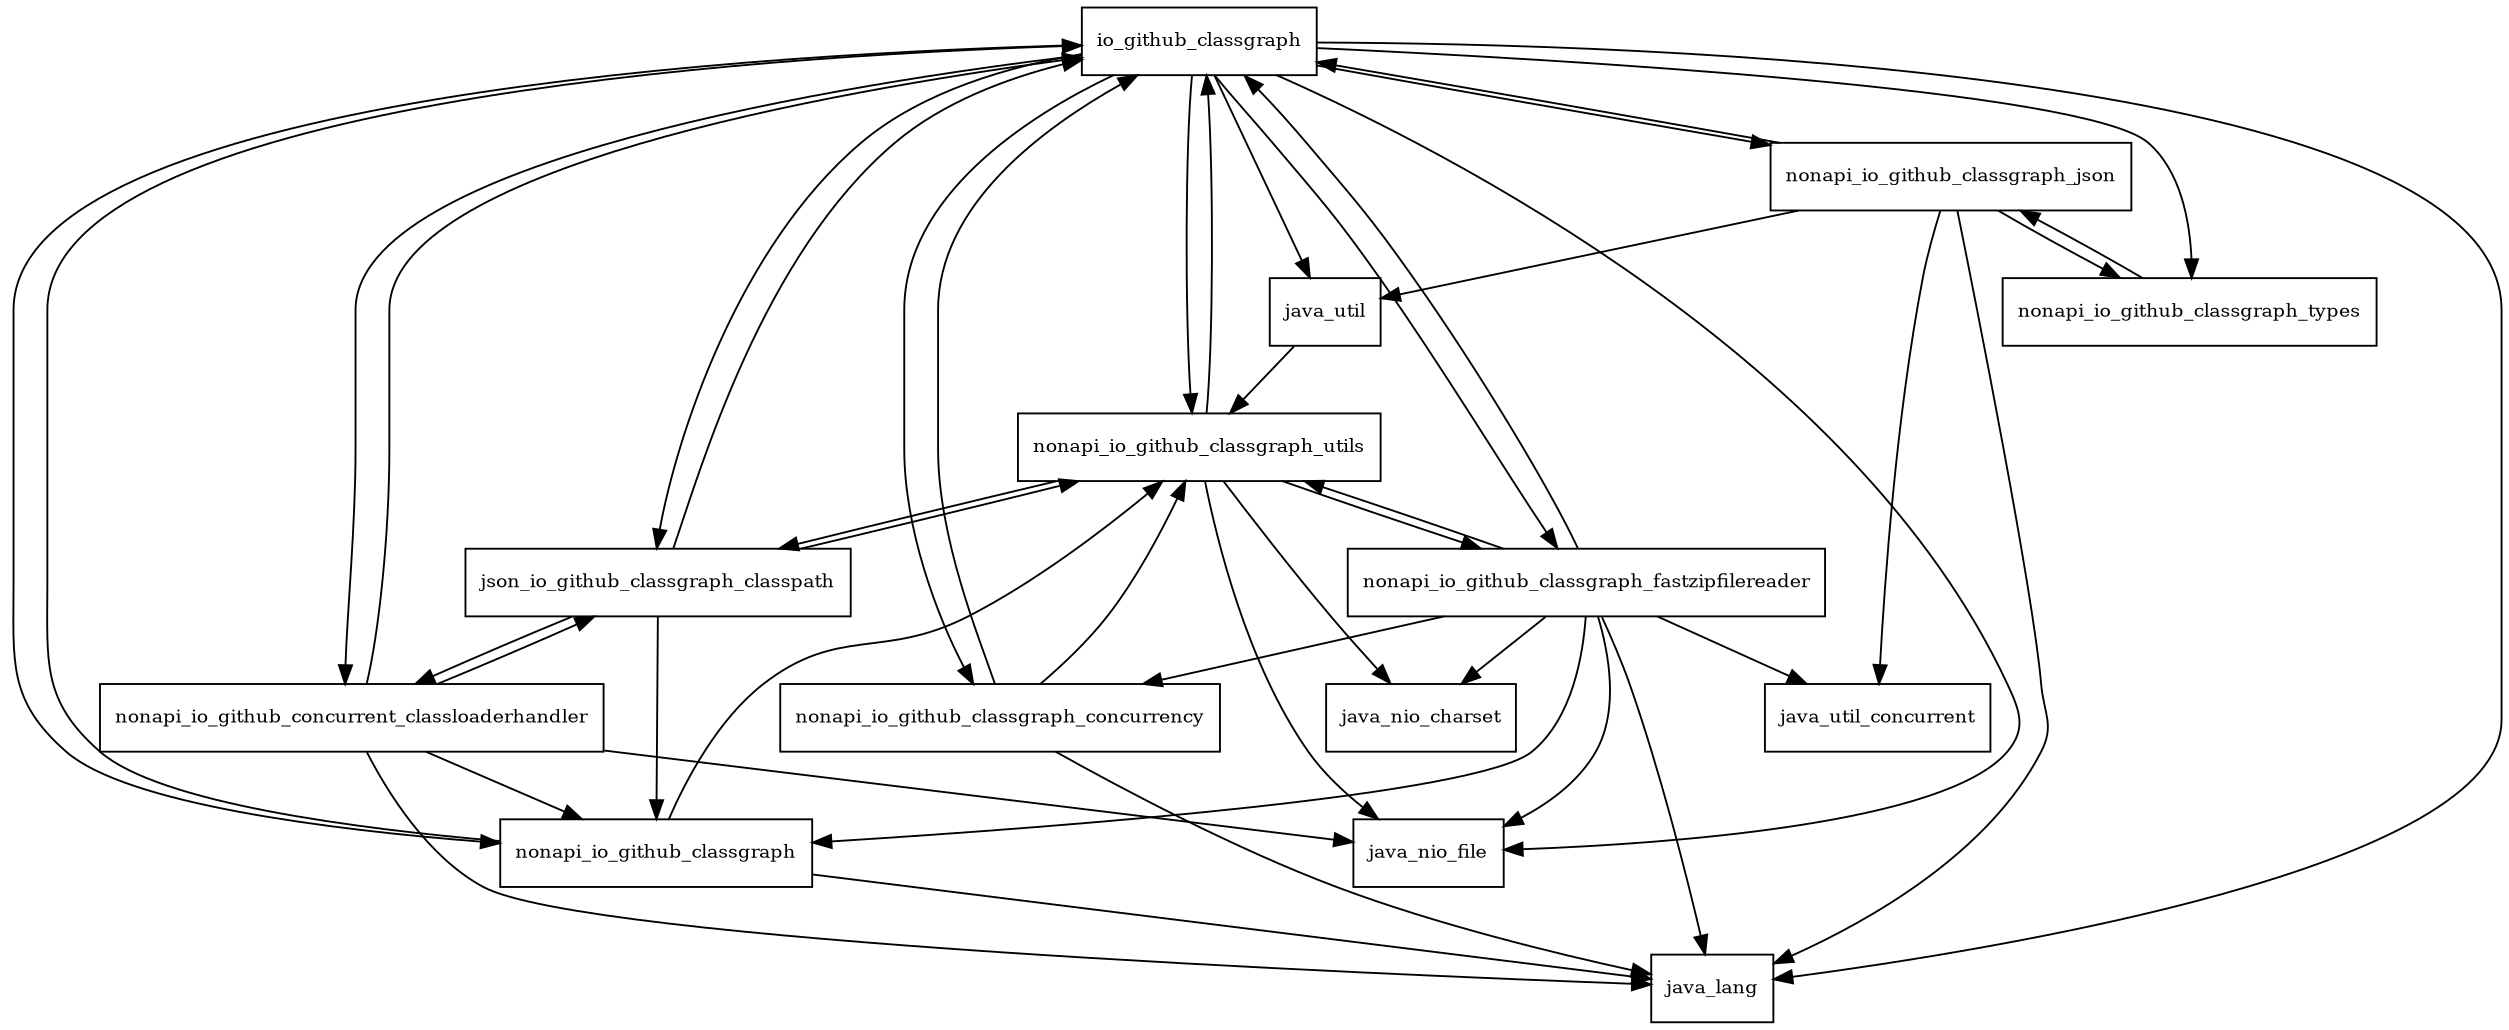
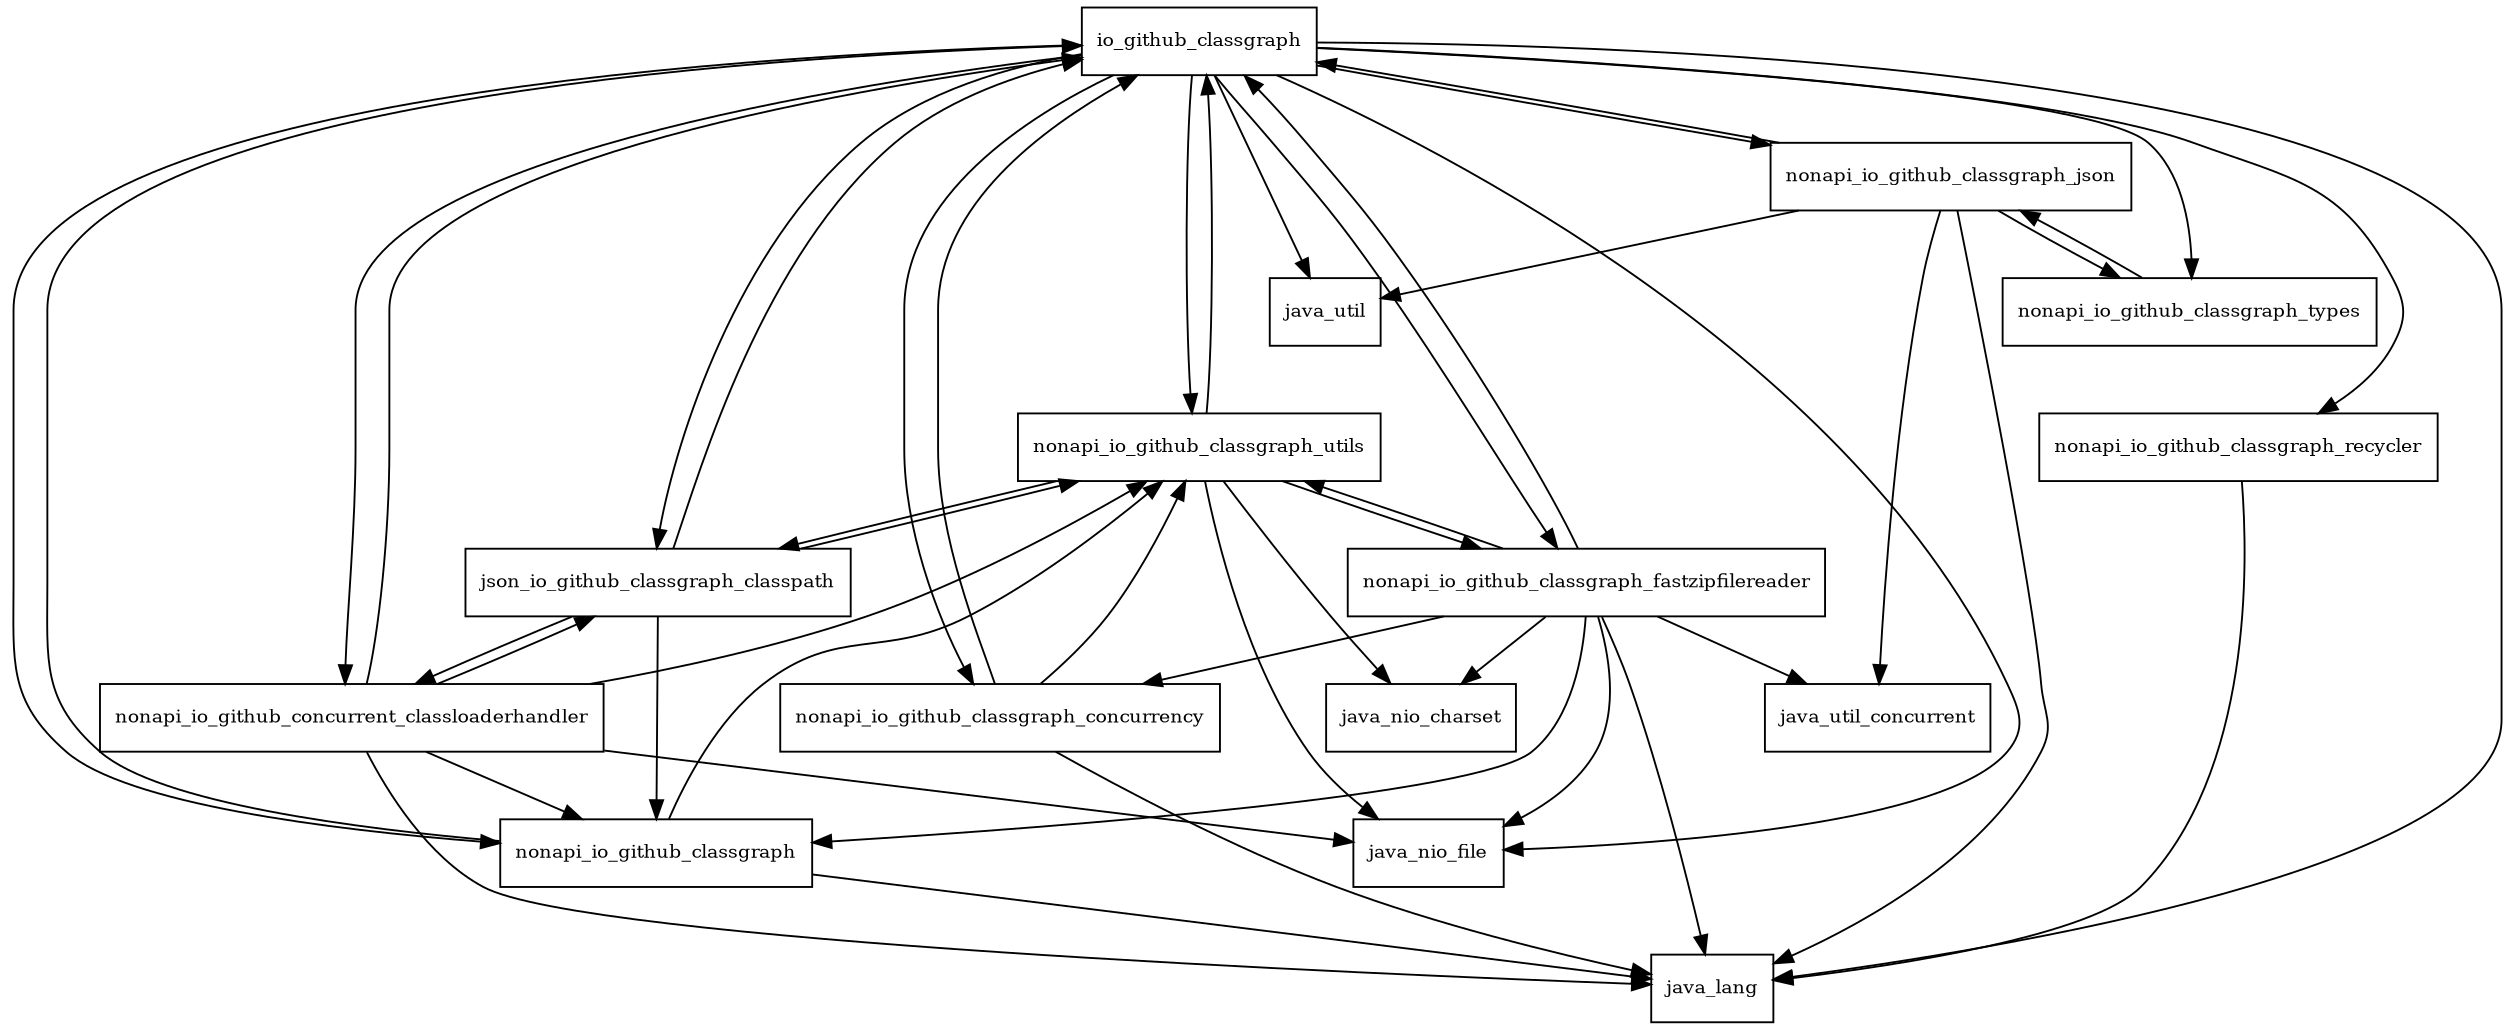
edge "java_util" -> "nonapi_io_github_classgraph_utils": now "nonapi_io_github_concurrent_classloaderhandler" -> "nonapi_io_github_classgraph_utils"
node "nonapi_io_github_classgraph_recycler": added
